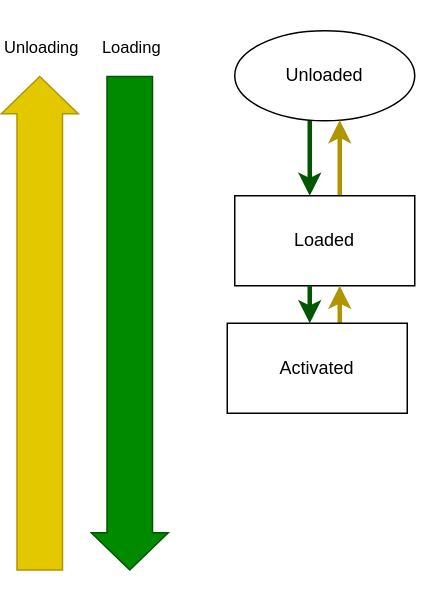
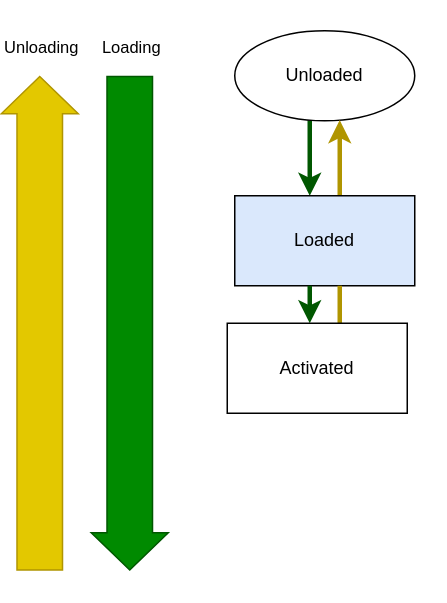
node "Loaded": fillcolor #ffffff -> #dae8fc
edge "Activated" -> "Loaded": arrowhead classic -> none
